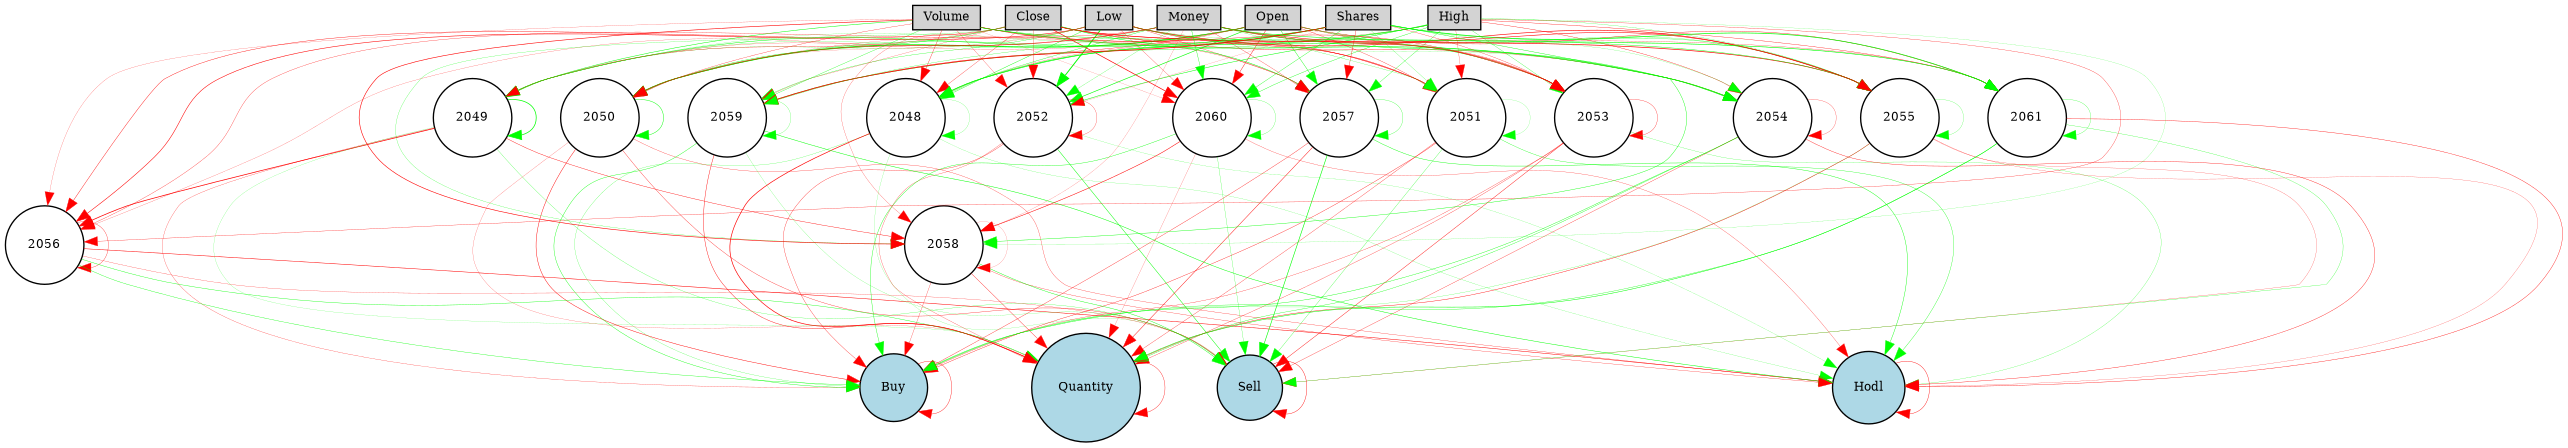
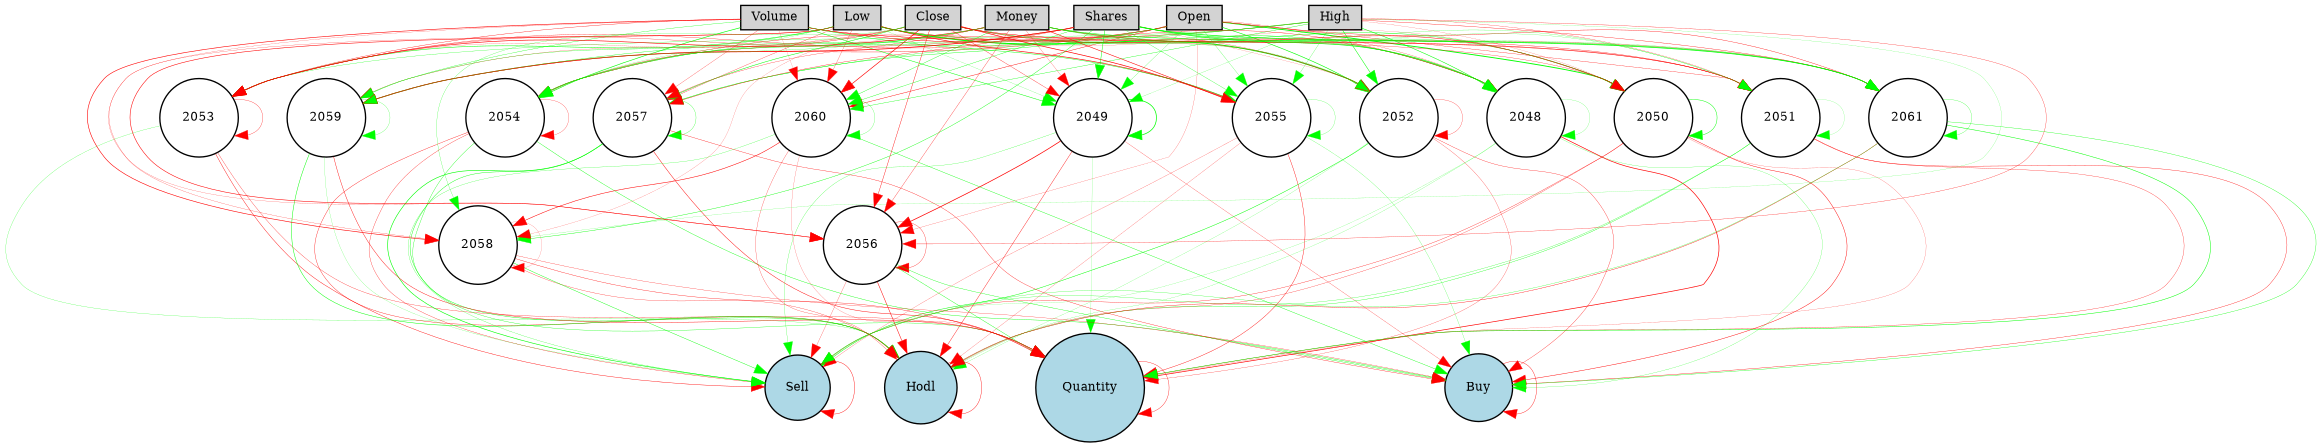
edge "2049" -> "2058": now "2049" -> "Hodl"
edge "2053" -> "Buy": removed
edge "2059" -> "Buy": removed
